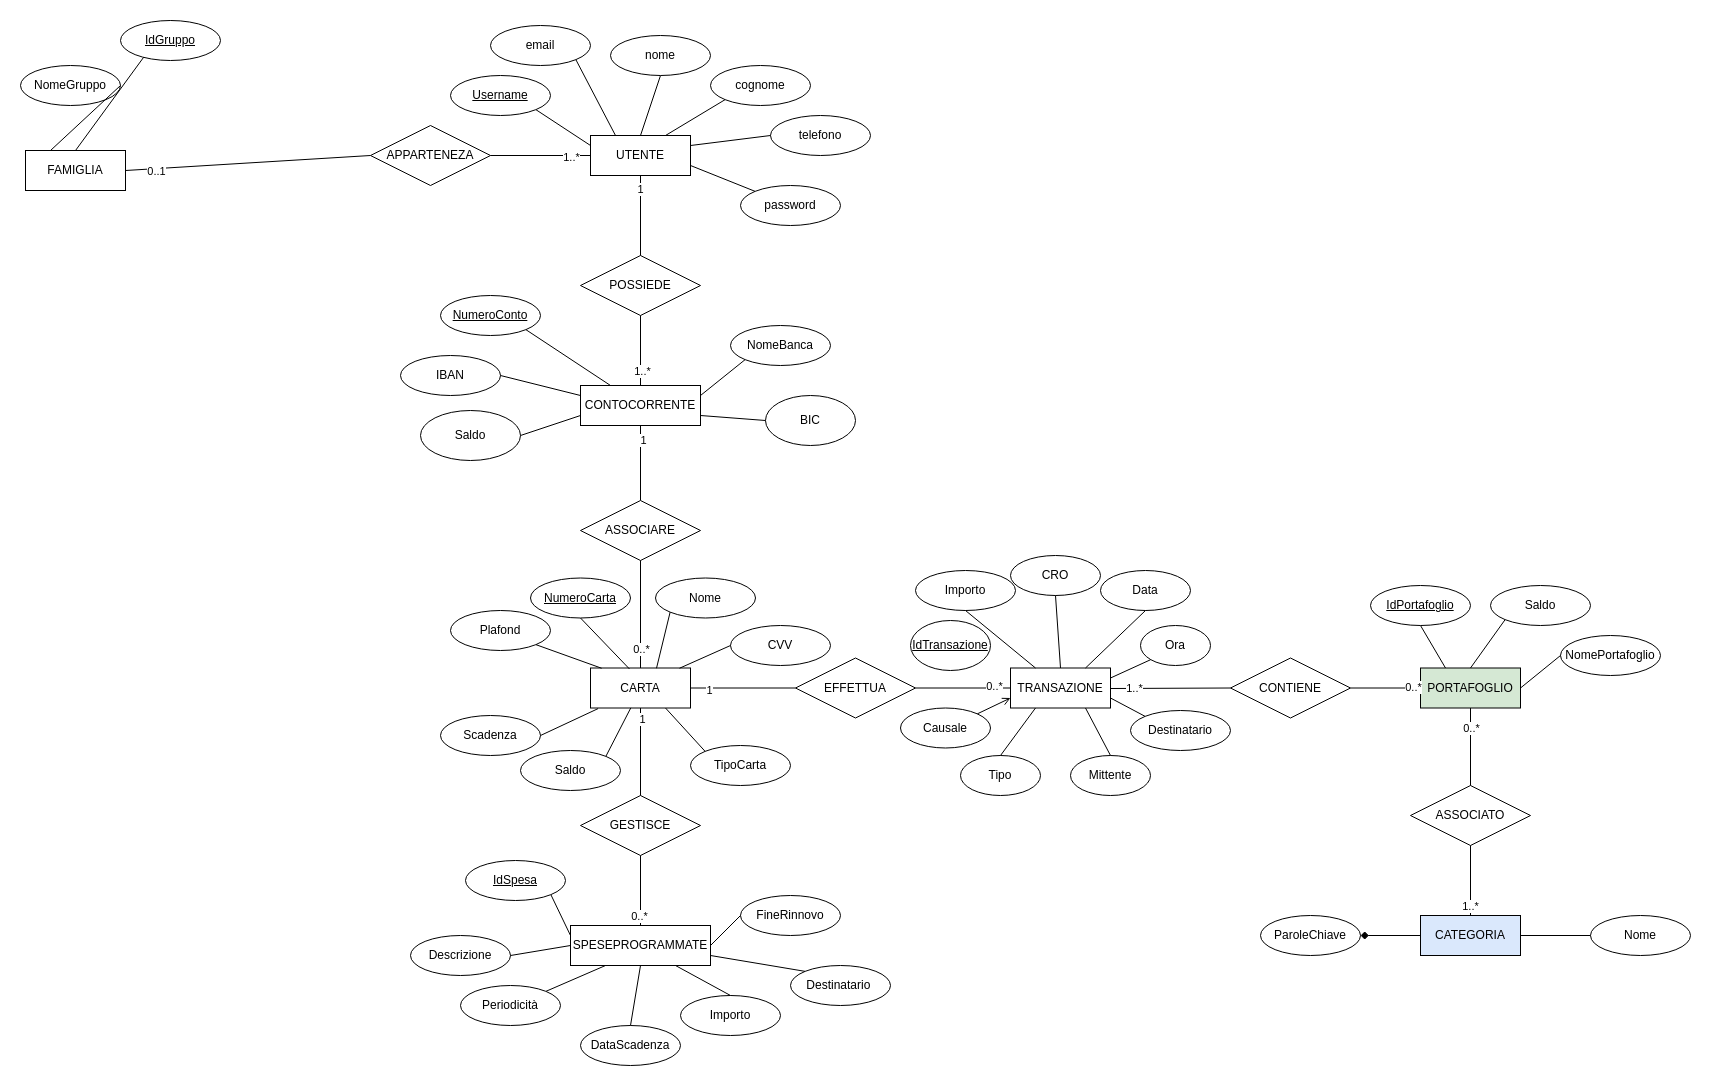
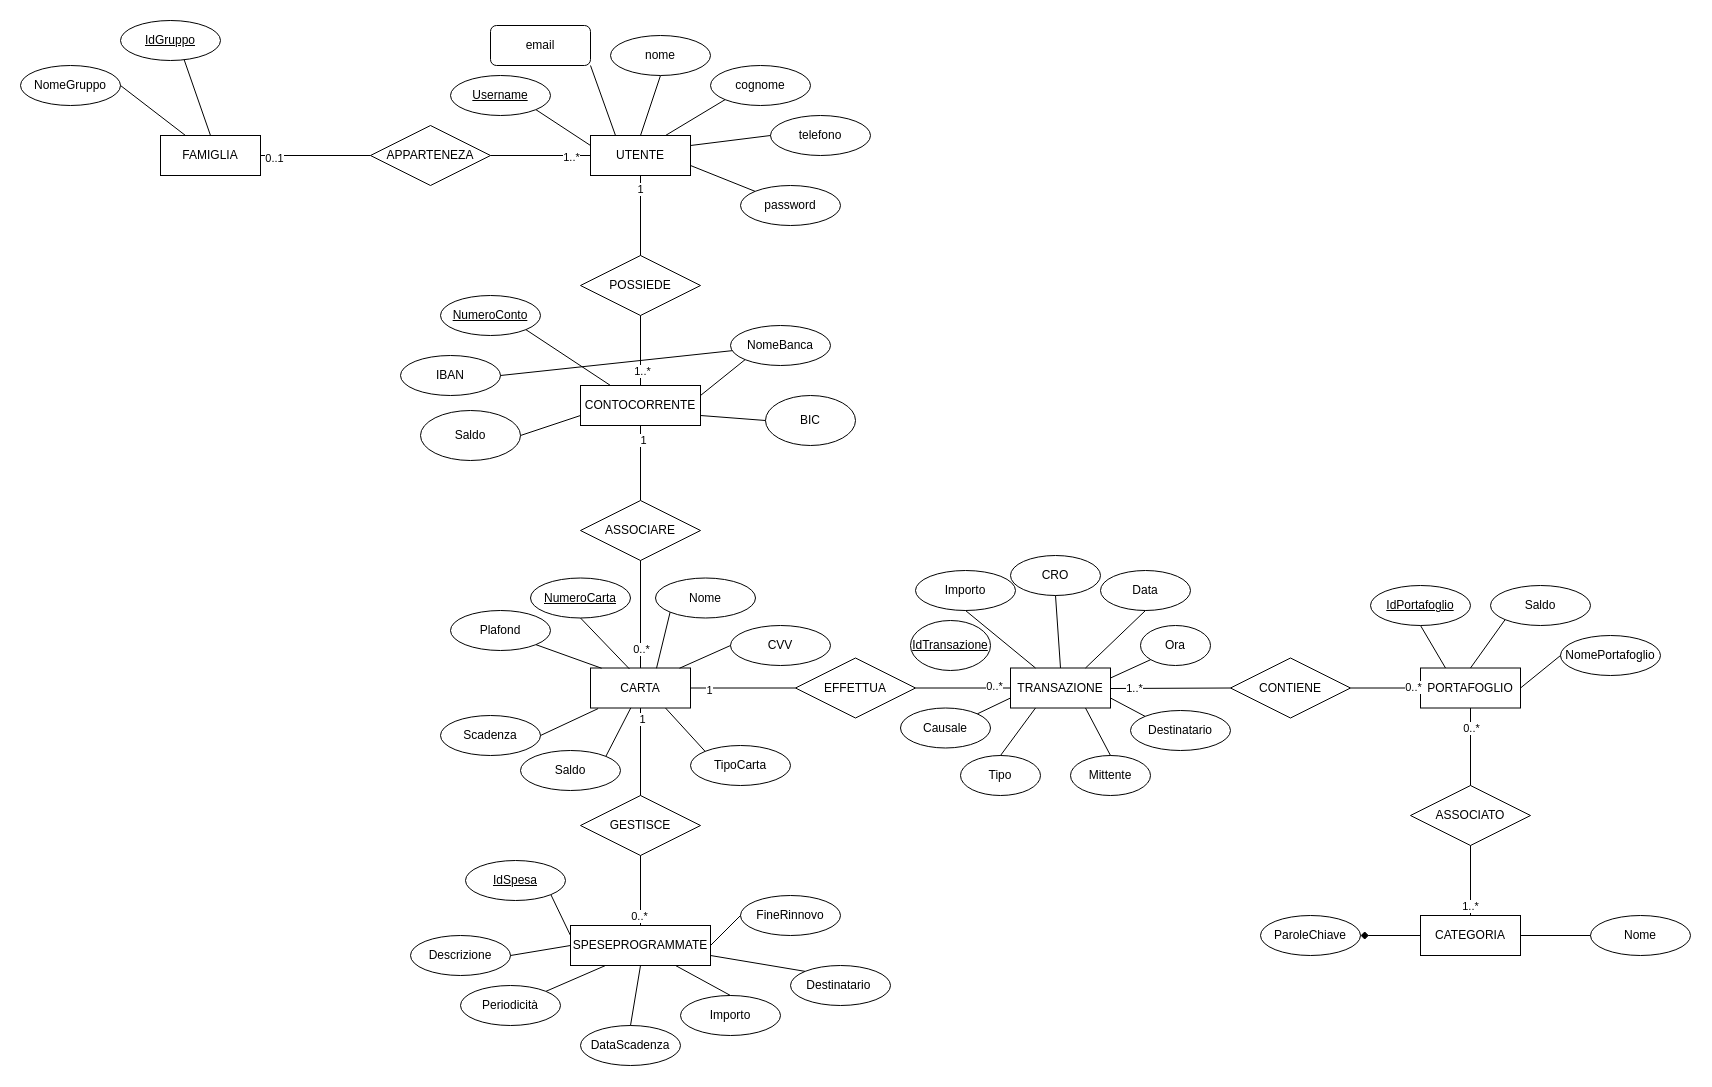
node "email": shape ellipse -> rounded rectangle
node "FAMIGLIA": moved (76, 171) -> (211, 156)
edge "IBAN" -- "CONTOCORRENTE": now "IBAN" -- "NomeBanca"
node "PORTAFOGLIO": fillcolor #d5e8d4 -> #ffffff
edge "Causale" -> "TRANSAZIONE": arrowhead open -> none
node "CATEGORIA": fillcolor #dae8fc -> #ffffff
